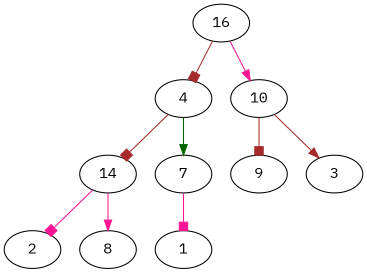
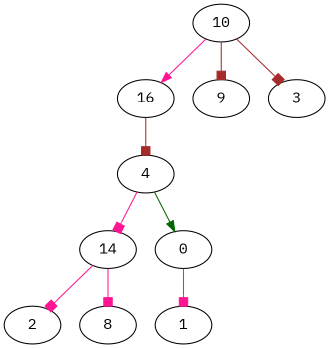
edge "16" -> "10": reversed
edge "4" -> "14": color brown -> deeppink
edge "10" -> "3": arrowhead normal -> box
node "7": label "7" -> "0"
edge "14" -> "8": arrowhead normal -> box
